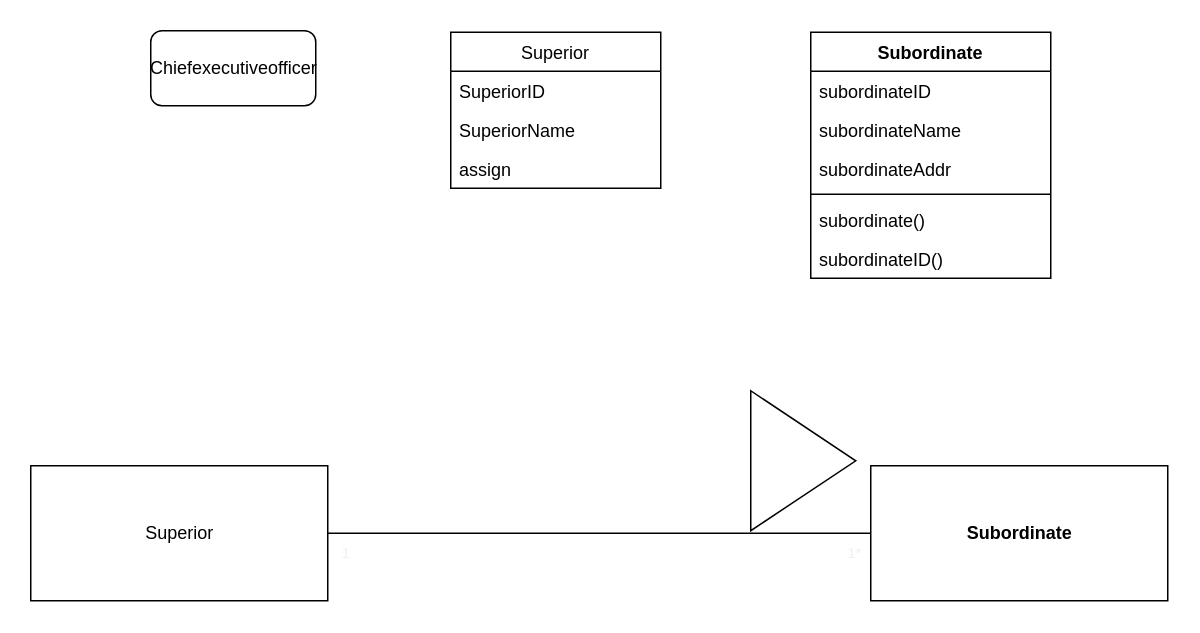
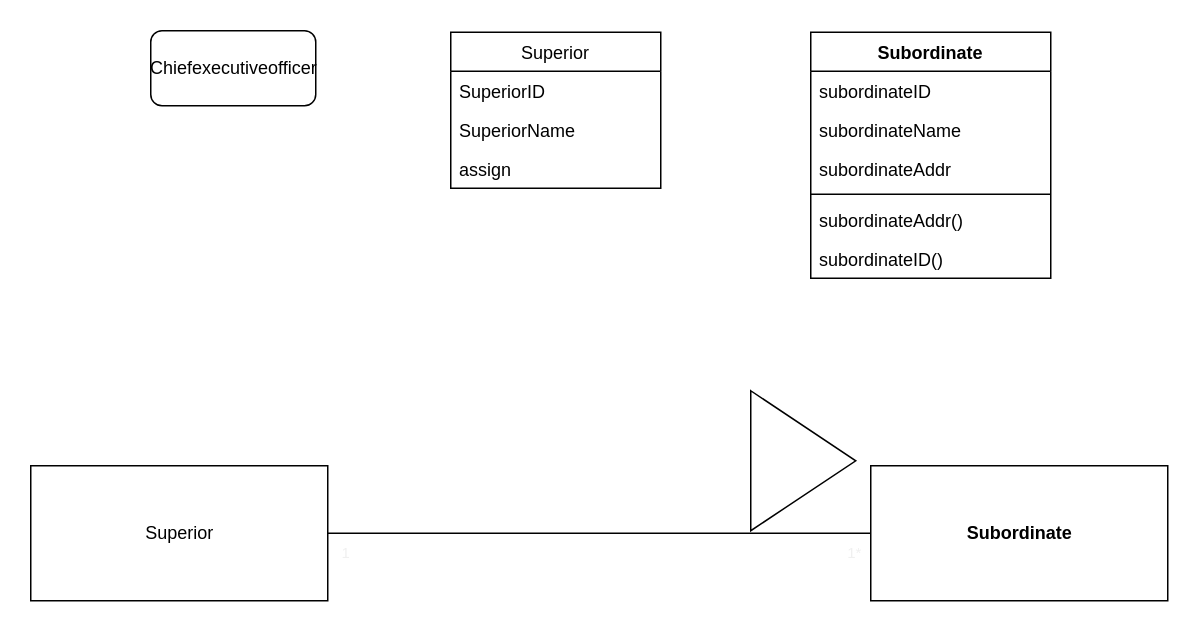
node "subordinate()": label "subordinate()" -> "subordinateAddr()"
